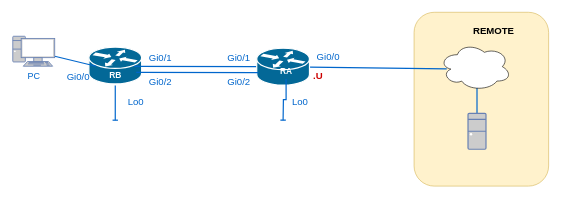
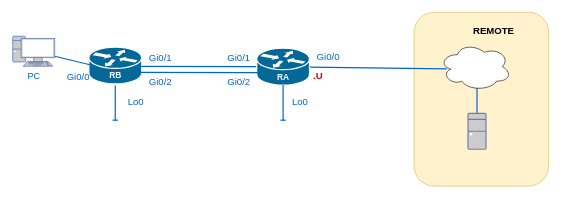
node "RA": moved (286, 70) -> (283, 76)
